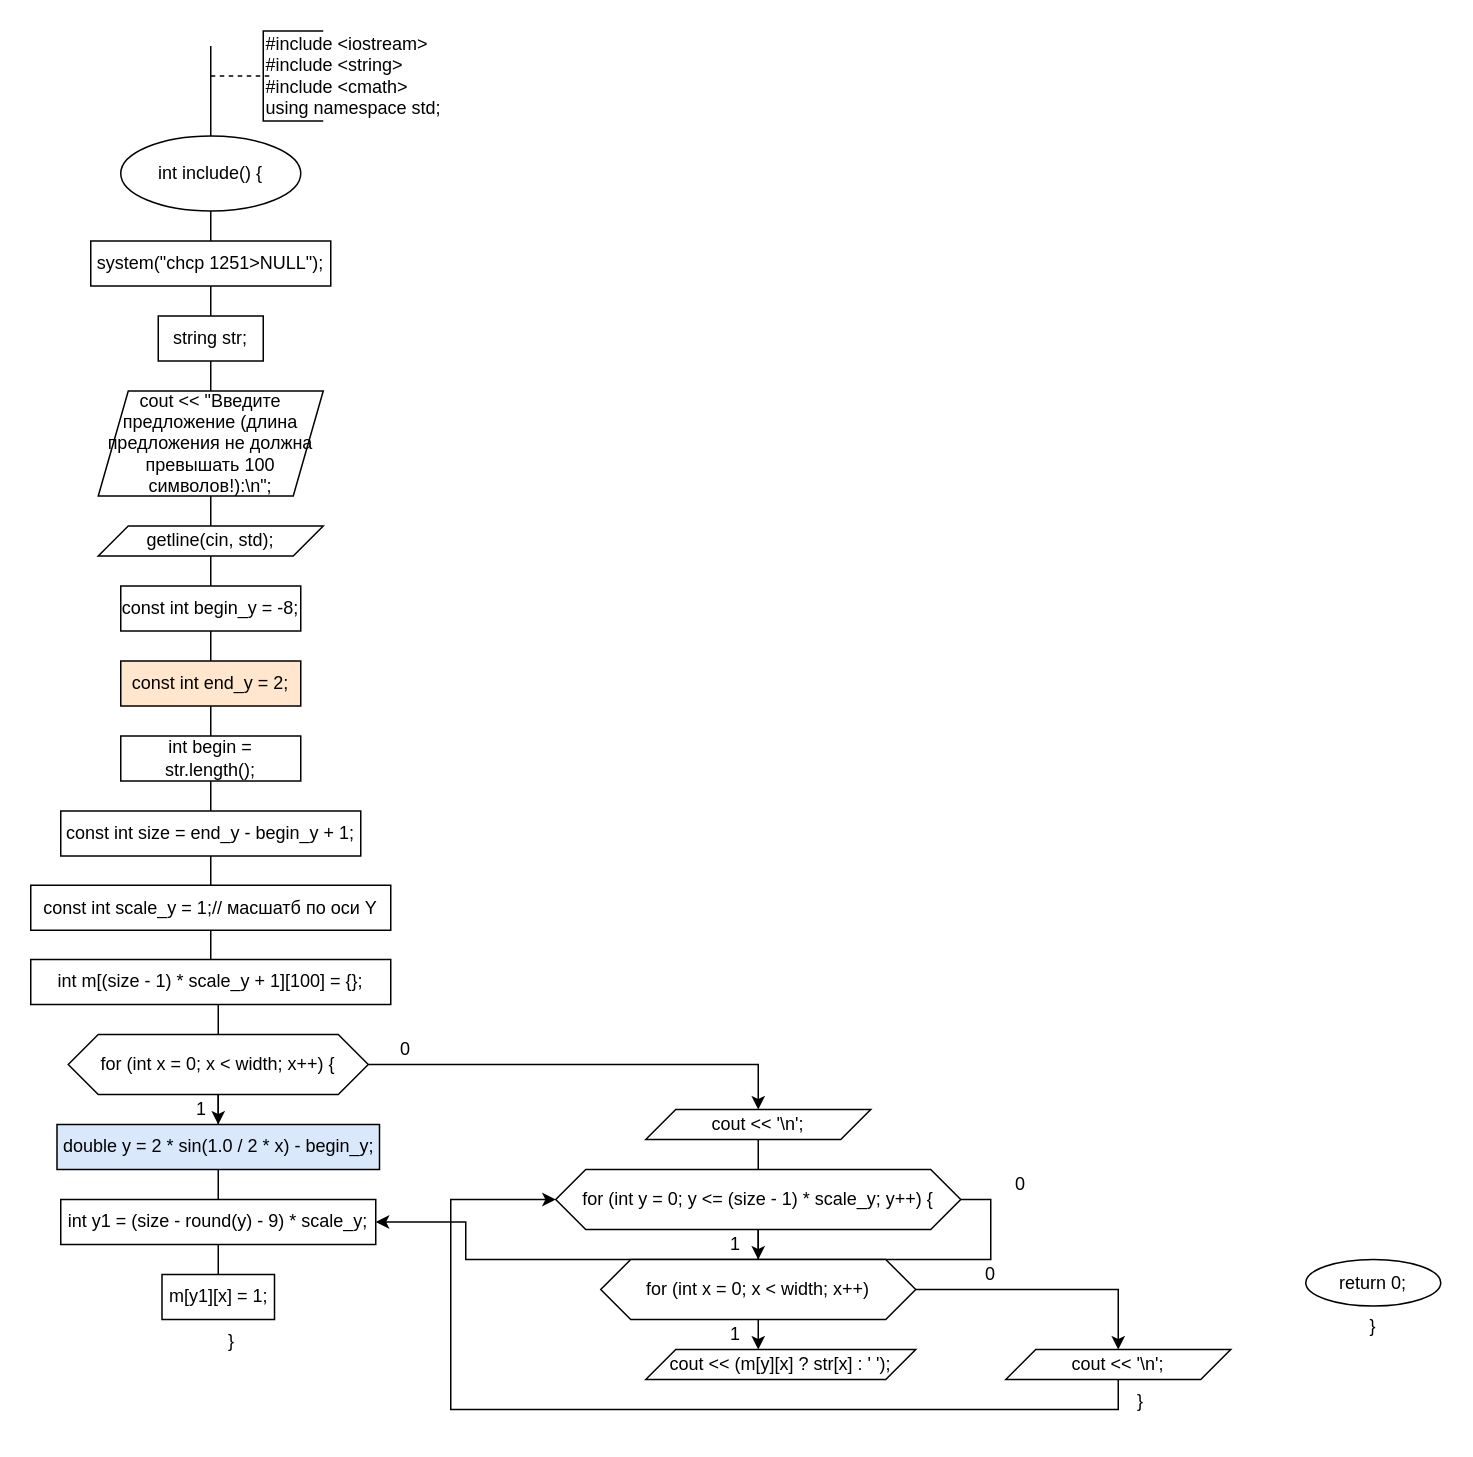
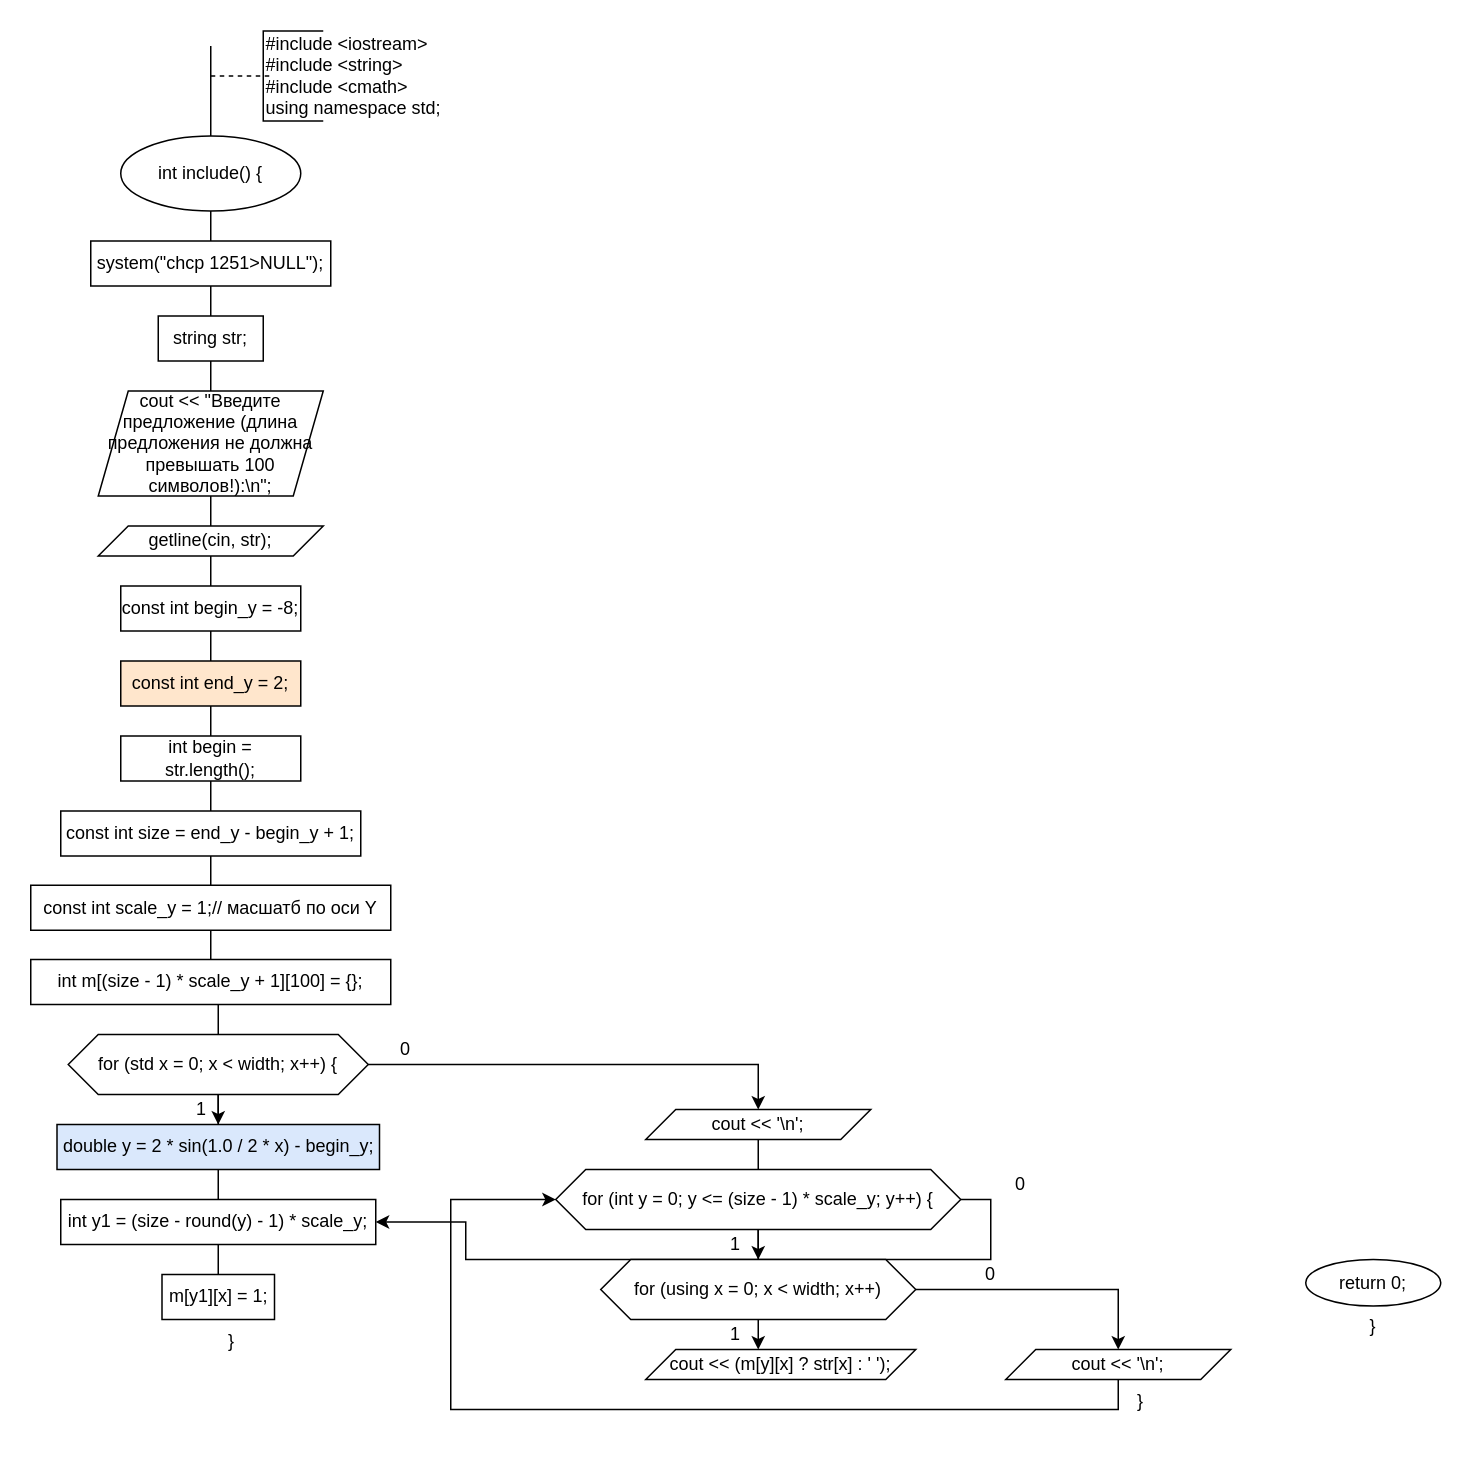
node "getline(cin, std);": label "getline(cin, std);" -> "getline(cin, str);"
node "for (int x = 0; x < width; x++) {": label "for (int x = 0; x < width; x++) {" -> "for (std x = 0; x < width; x++) {"
node "int y1 = (size - round(y) - 9) * scale_y;": label "int y1 = (size - round(y) - 9) * scale_y;" -> "int y1 = (size - round(y) - 1) * scale_y;"
node "for (int x = 0; x < width; x++)": label "for (int x = 0; x < width; x++)" -> "for (using x = 0; x < width; x++)"
